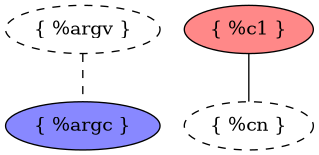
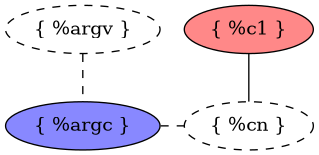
edge "{ %argc }" -- "{ %cn }": added
